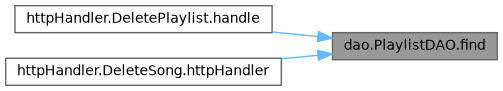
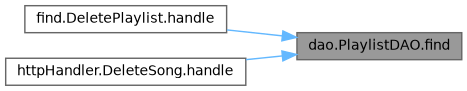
node "httpHandler.DeletePlaylist.handle": label "httpHandler.DeletePlaylist.handle" -> "find.DeletePlaylist.handle"
node "httpHandler.DeleteSong.httpHandler": label "httpHandler.DeleteSong.httpHandler" -> "httpHandler.DeleteSong.handle"
